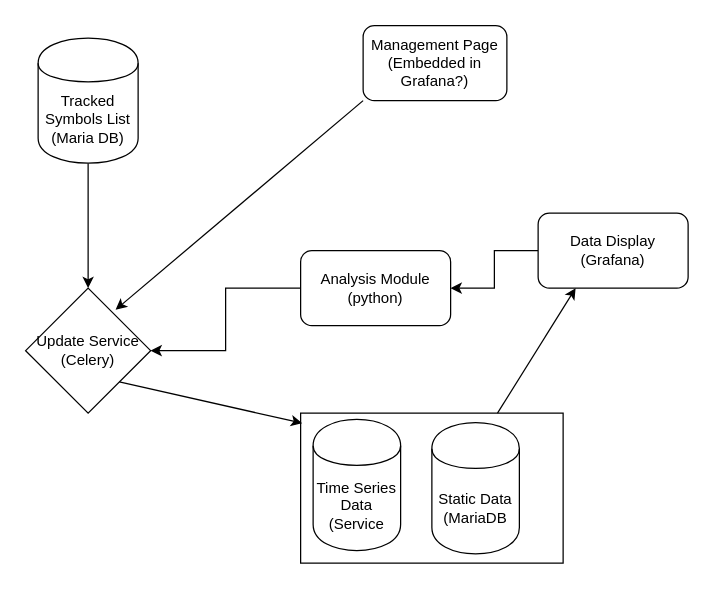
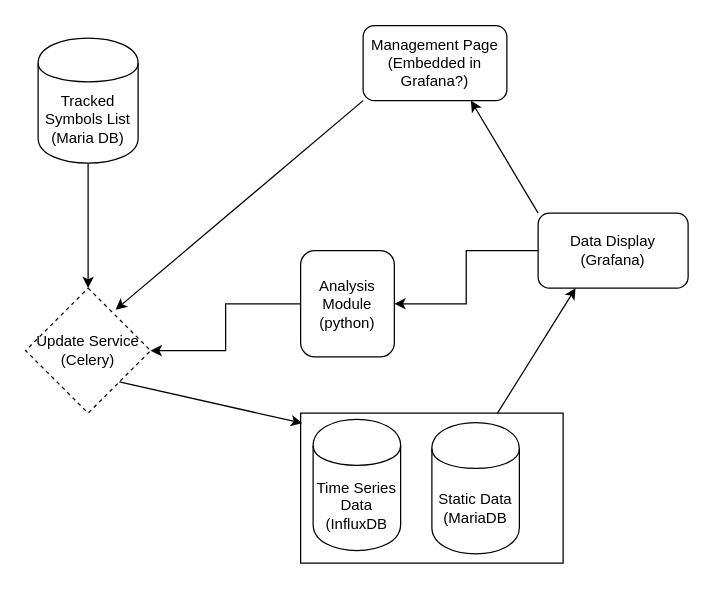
edge "Data Display (Grafana)" -> "Management Page (Embedded in Grafana?)": added
node "Analysis Module (python)": size 150x75 -> 94x106
node "Update Service (Celery)": style solid -> dashed
node "Time Series Data (Service": label "Time Series Data (Service" -> "Time Series Data (InfluxDB"
